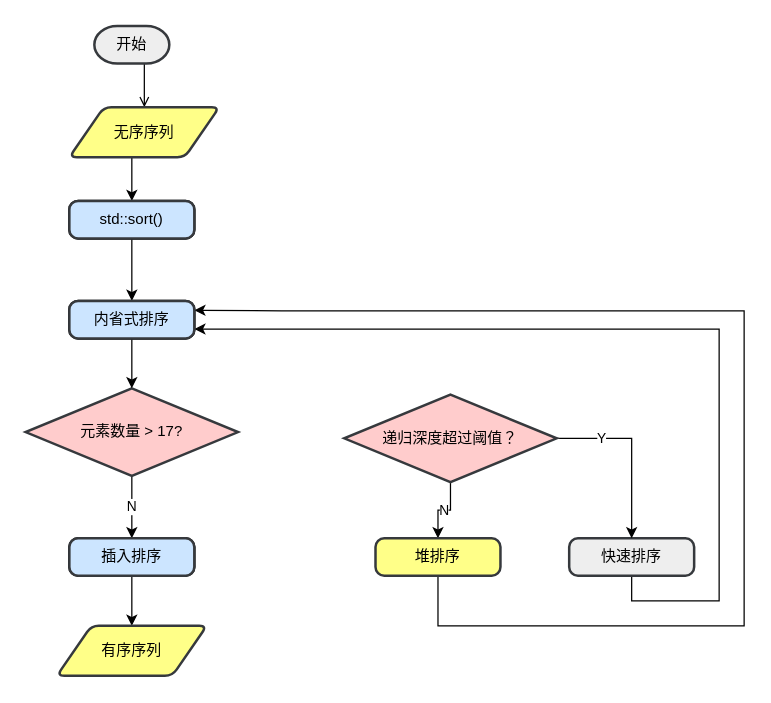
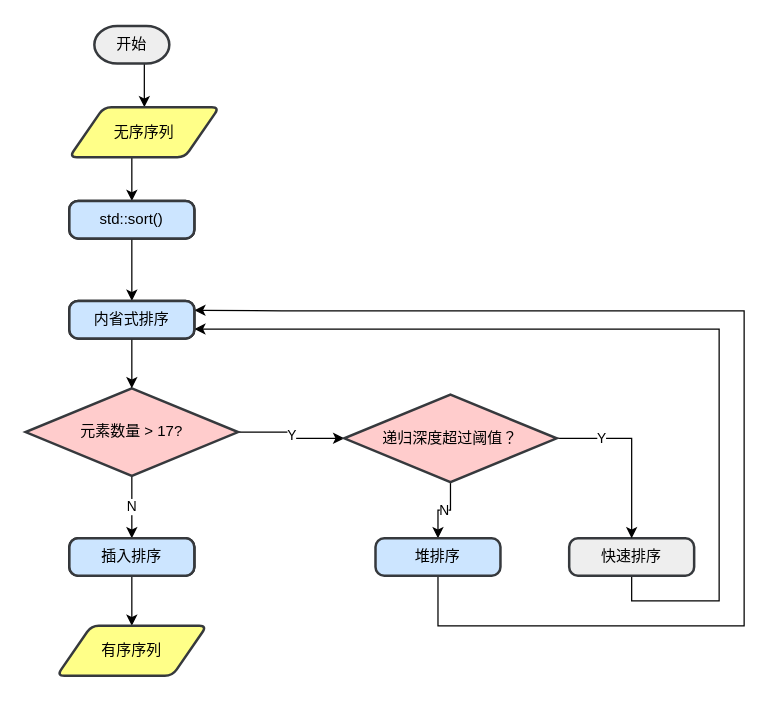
edge "开始" -> "无序序列": arrowhead open -> classic
edge "元素数量 > 17?" -> "递归深度超过阈值？": added, label "Y"
node "堆排序": fillcolor #ffff88 -> #cce5ff
